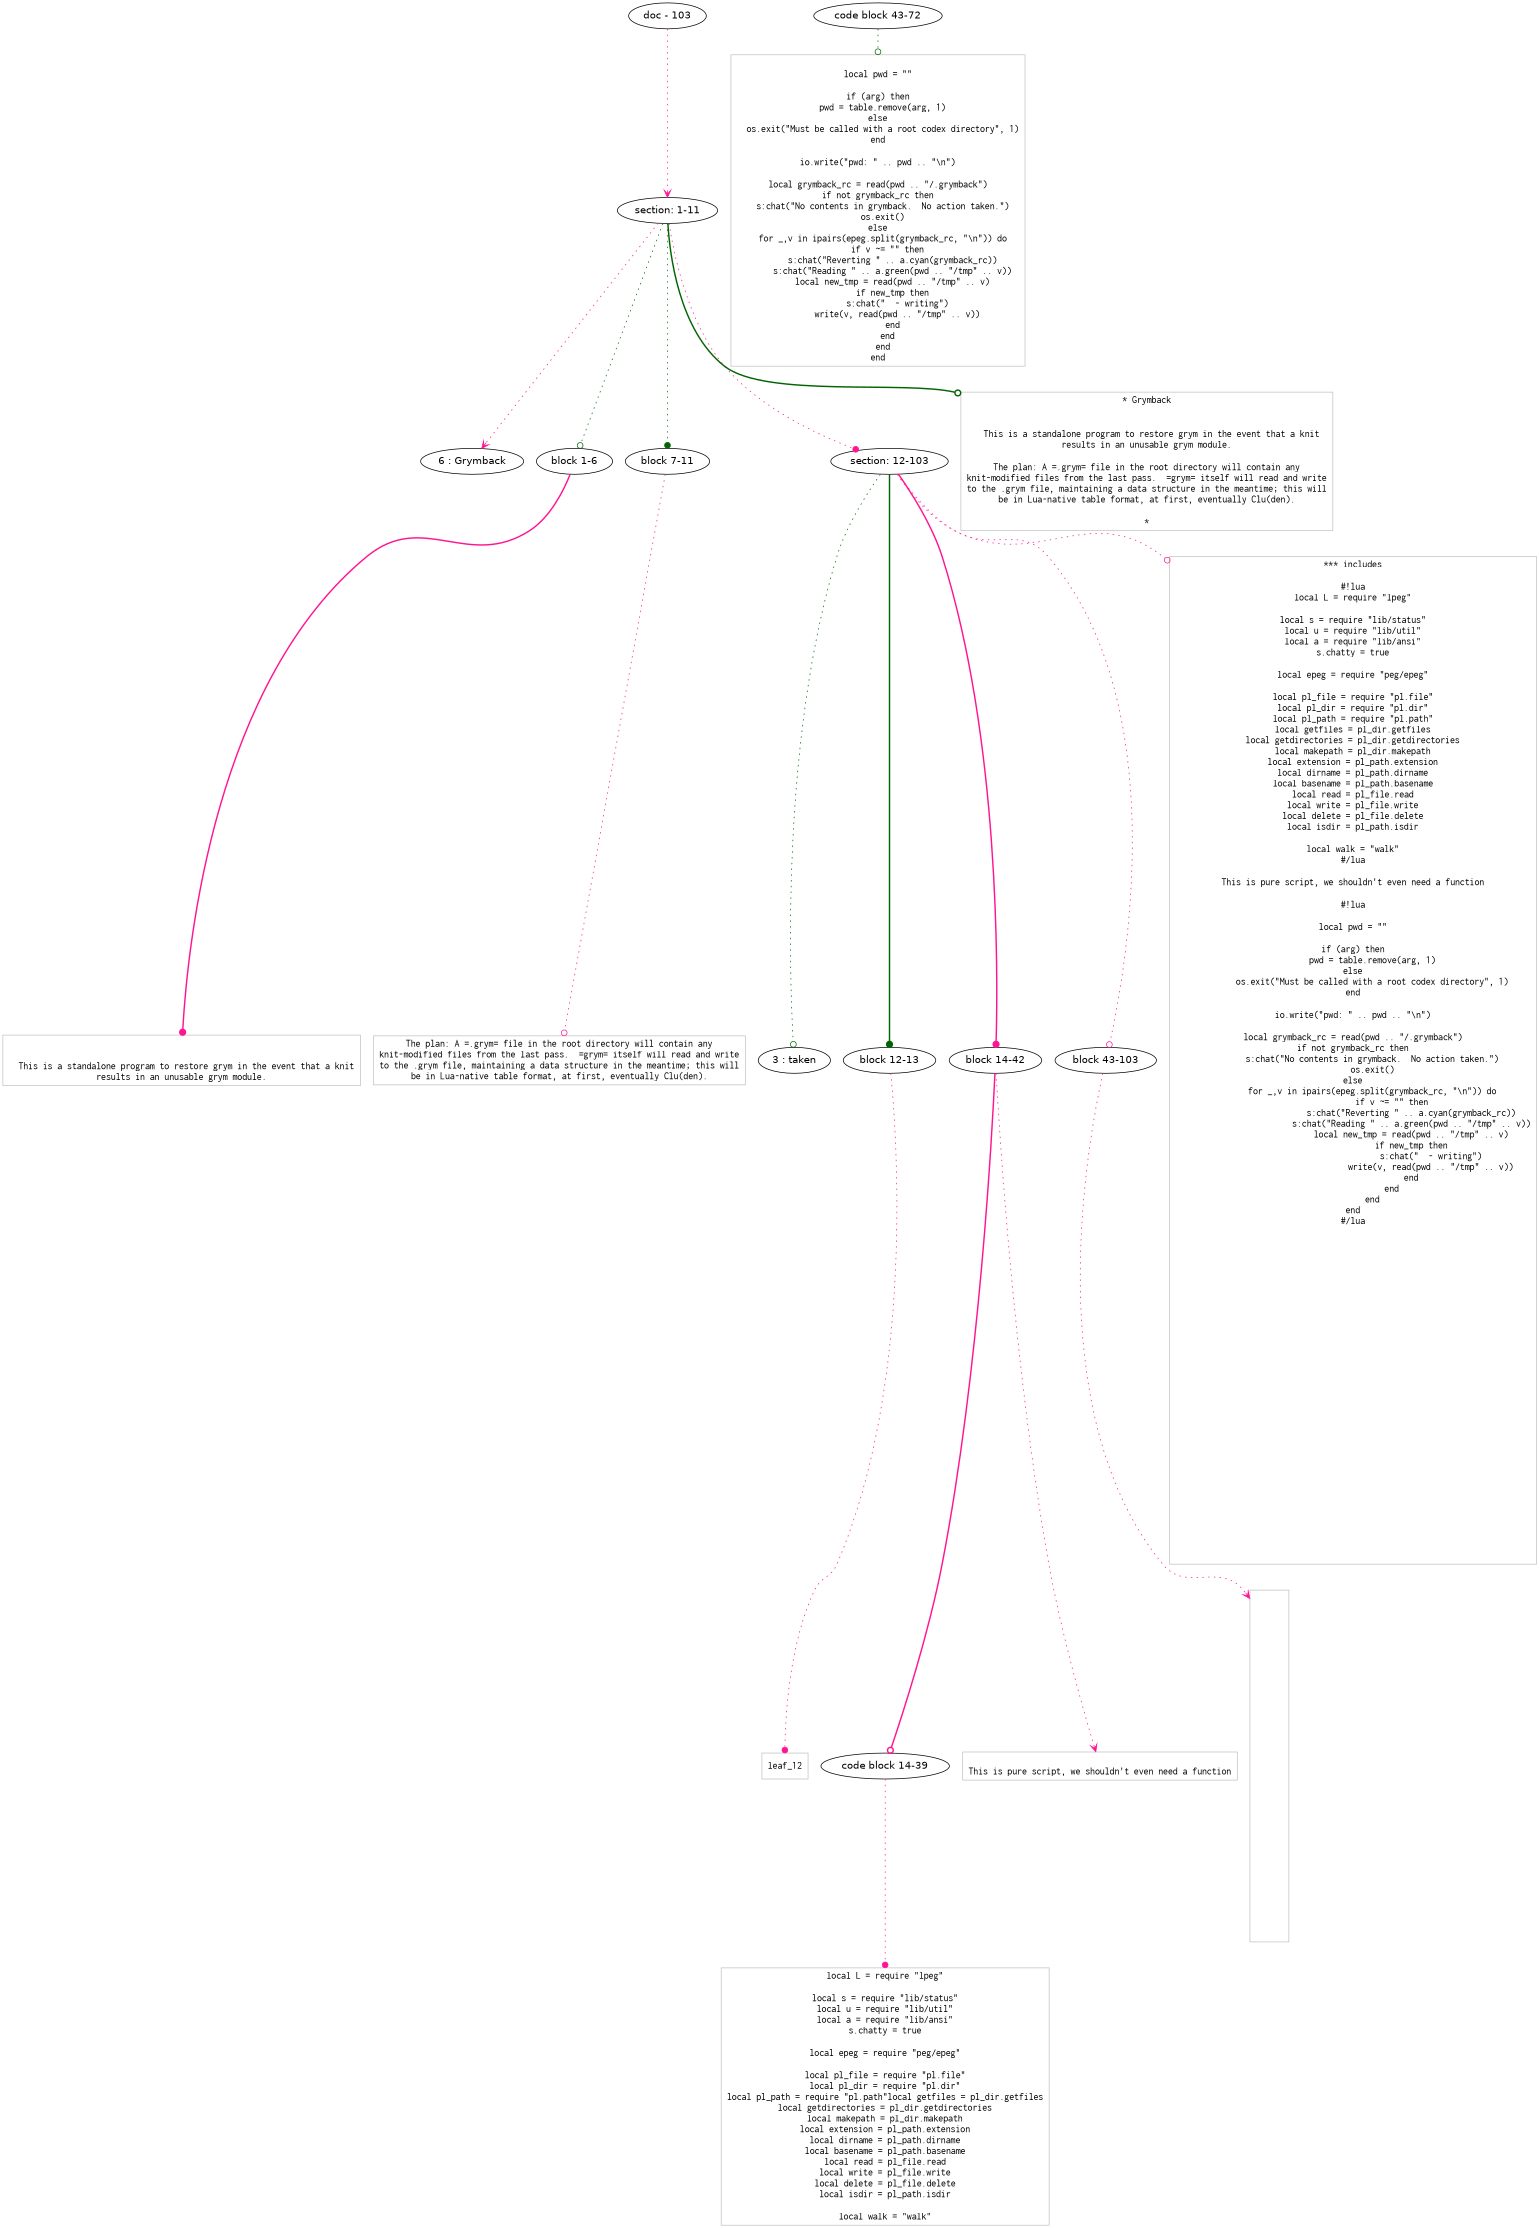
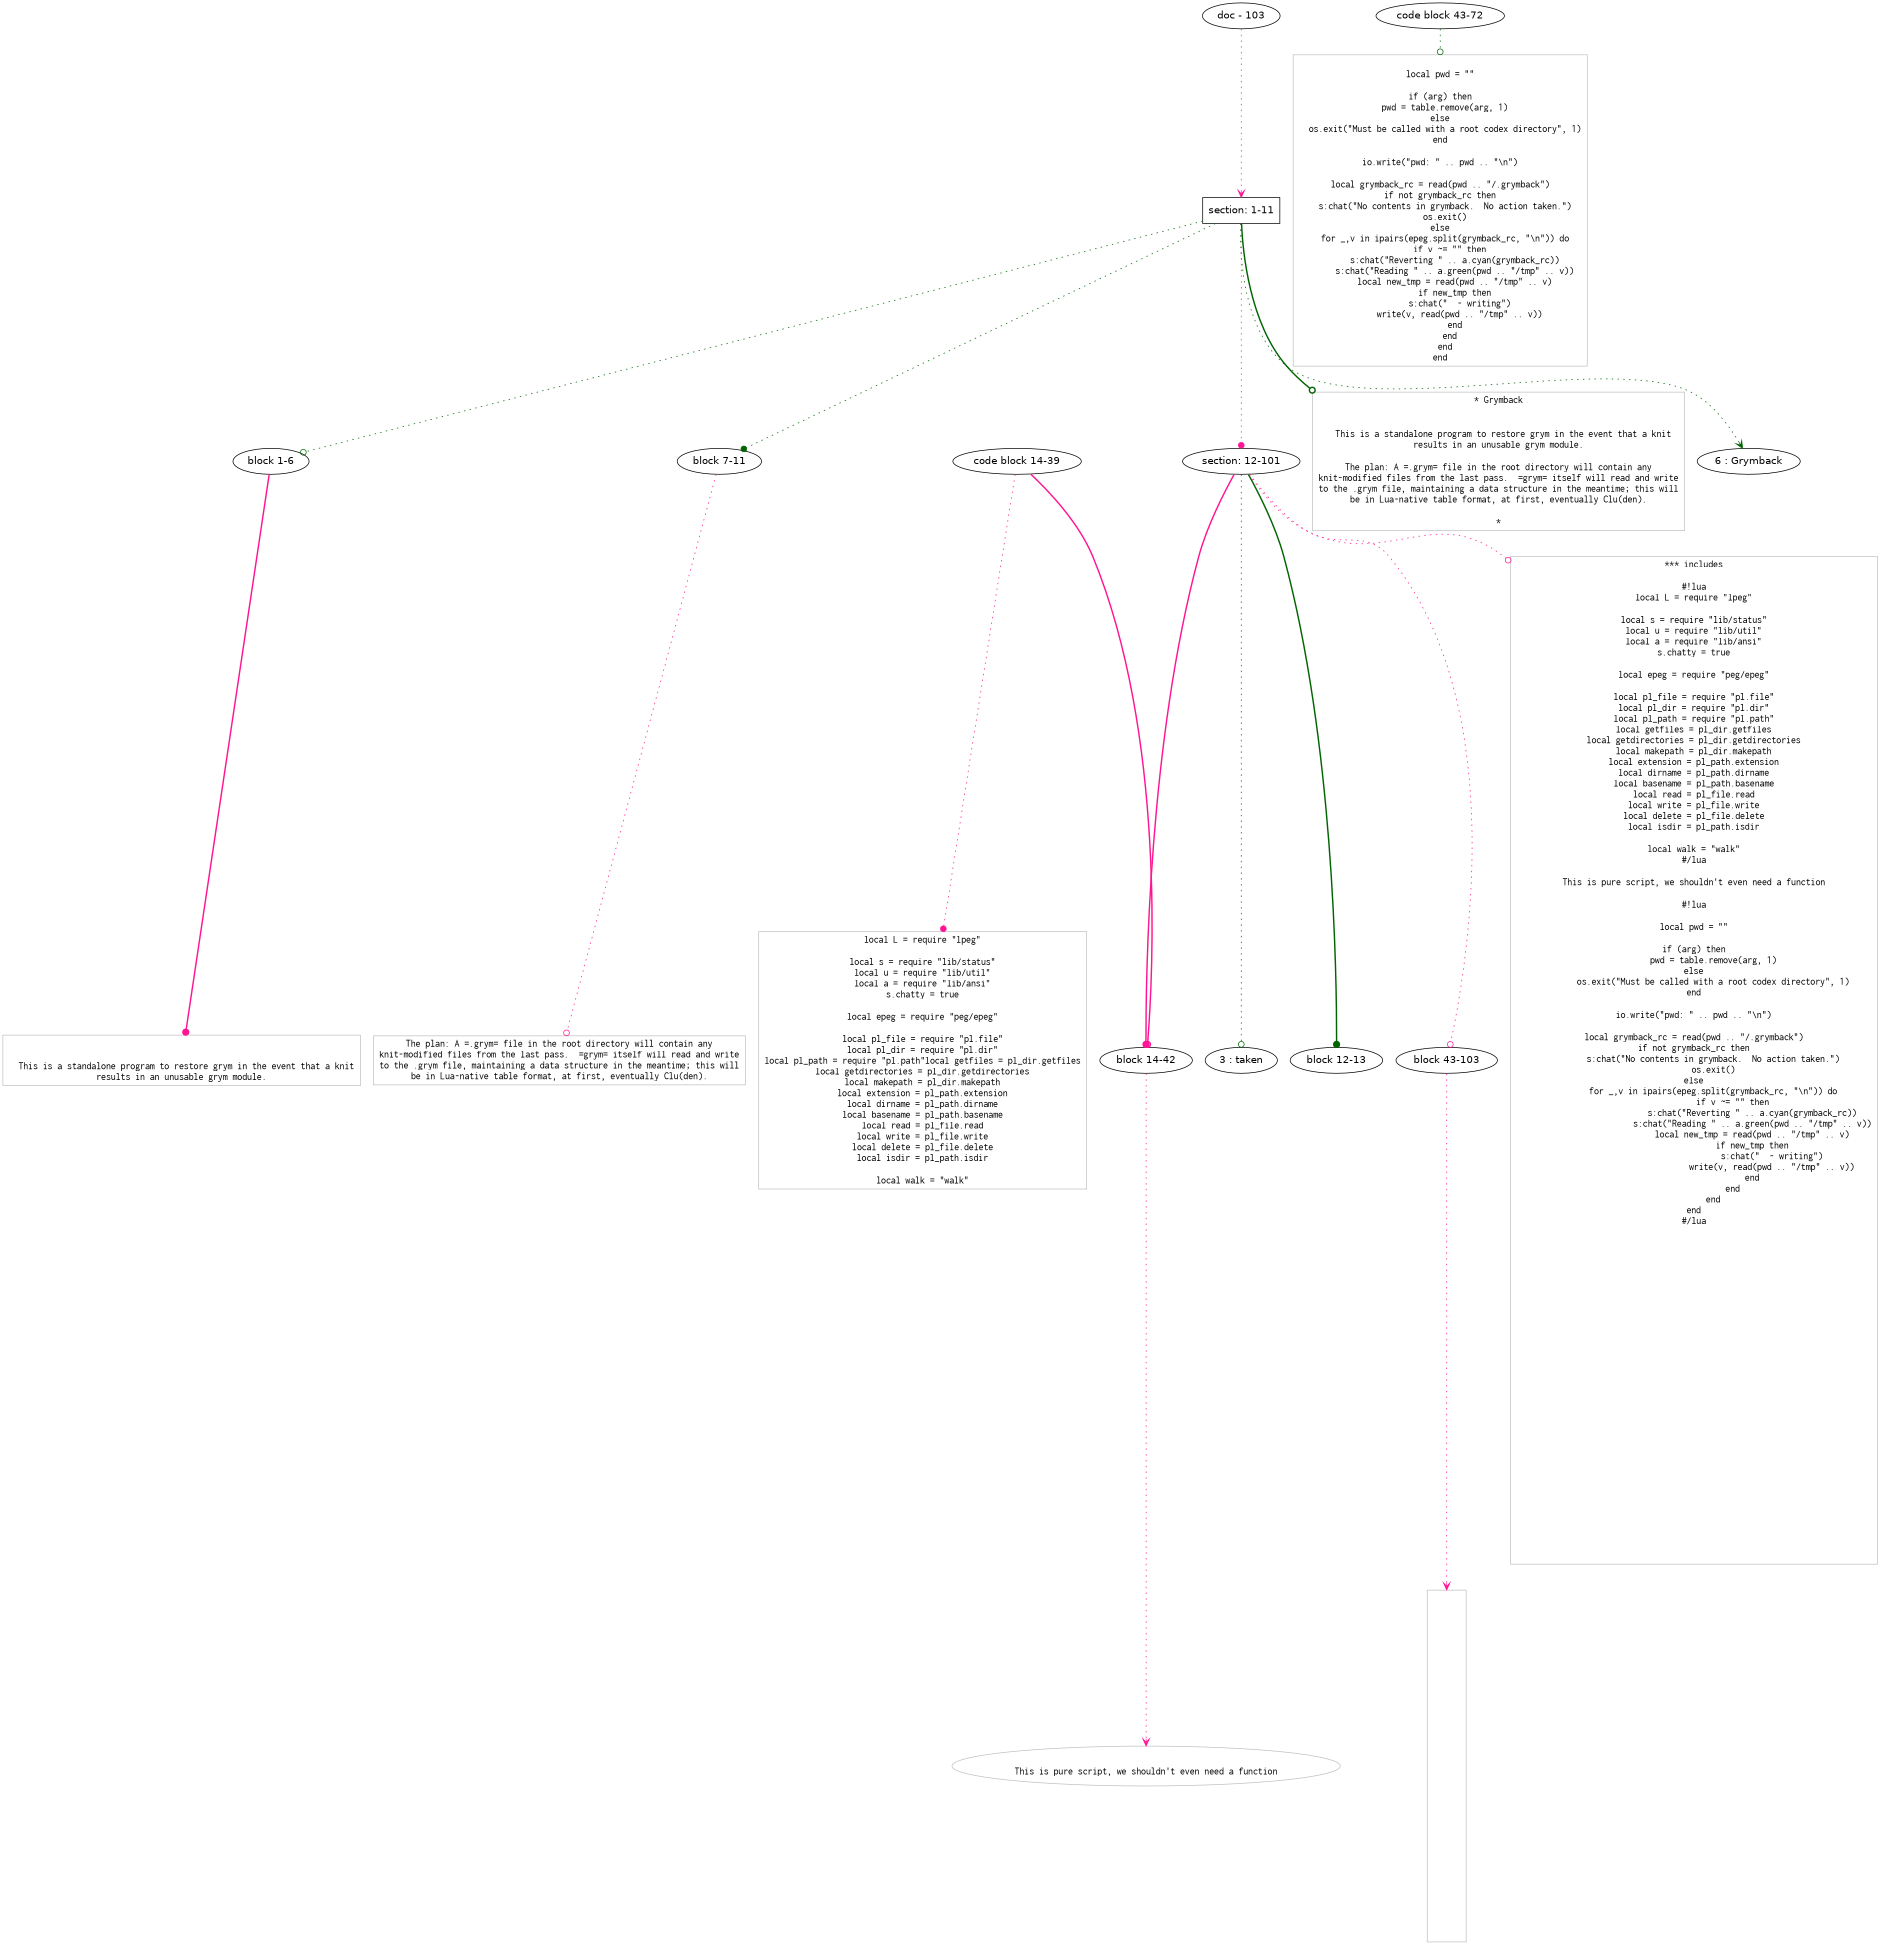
node "section: 1-11": shape ellipse -> box
edge "section: 1-11" -> "6 : Grymback": color deeppink -> darkgreen
node "section: 12-103": label "section: 12-103" -> "section: 12-101"
edge "block 14-42" -> "code block 14-39": reversed
node "leaf_12": removed
node "This is pure script, we shouldn't even need a function": shape box -> ellipse
